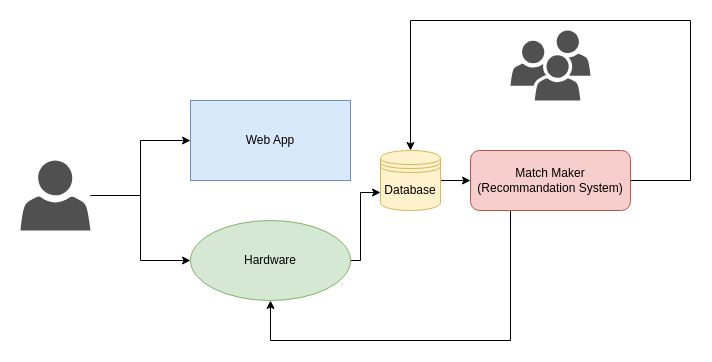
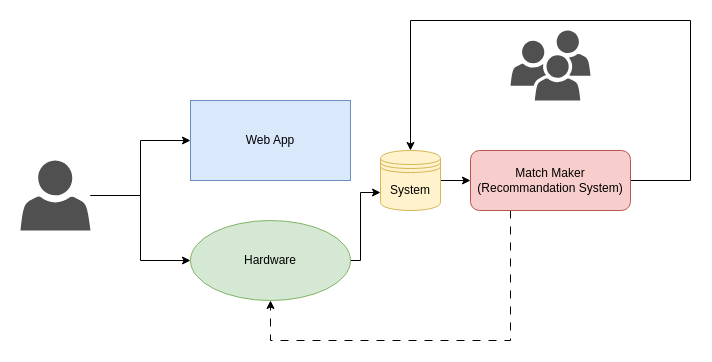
node "Database": label "Database" -> "System"
edge "Match Maker (Recommandation System)" -> "Hardware": style solid -> dashed
